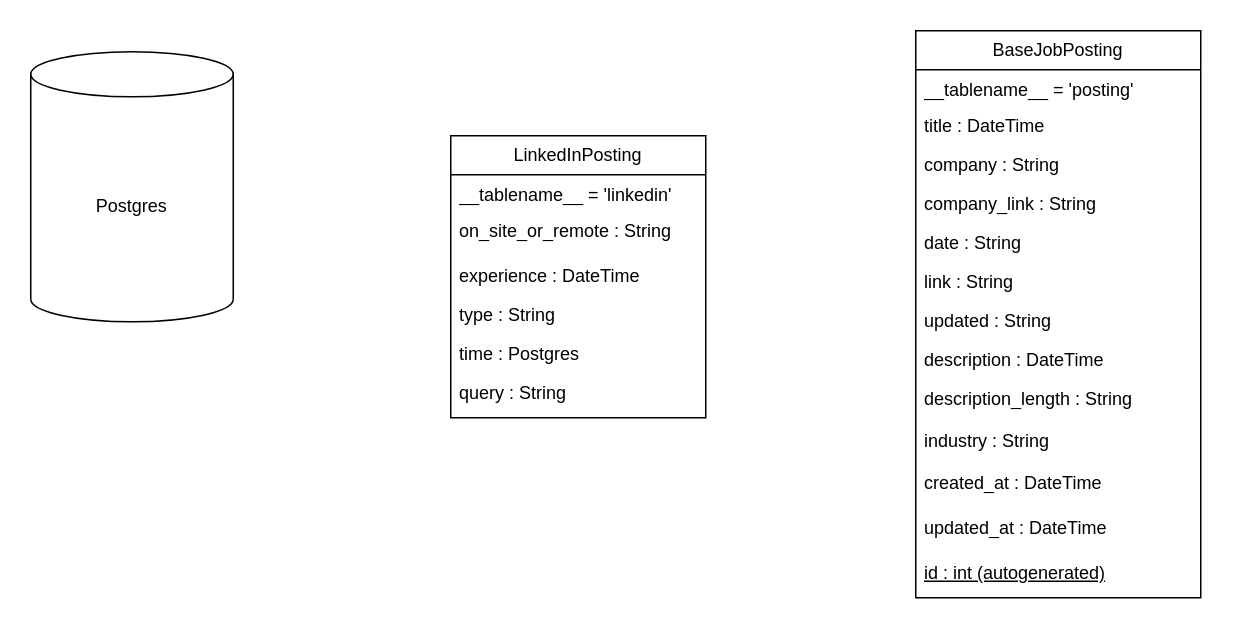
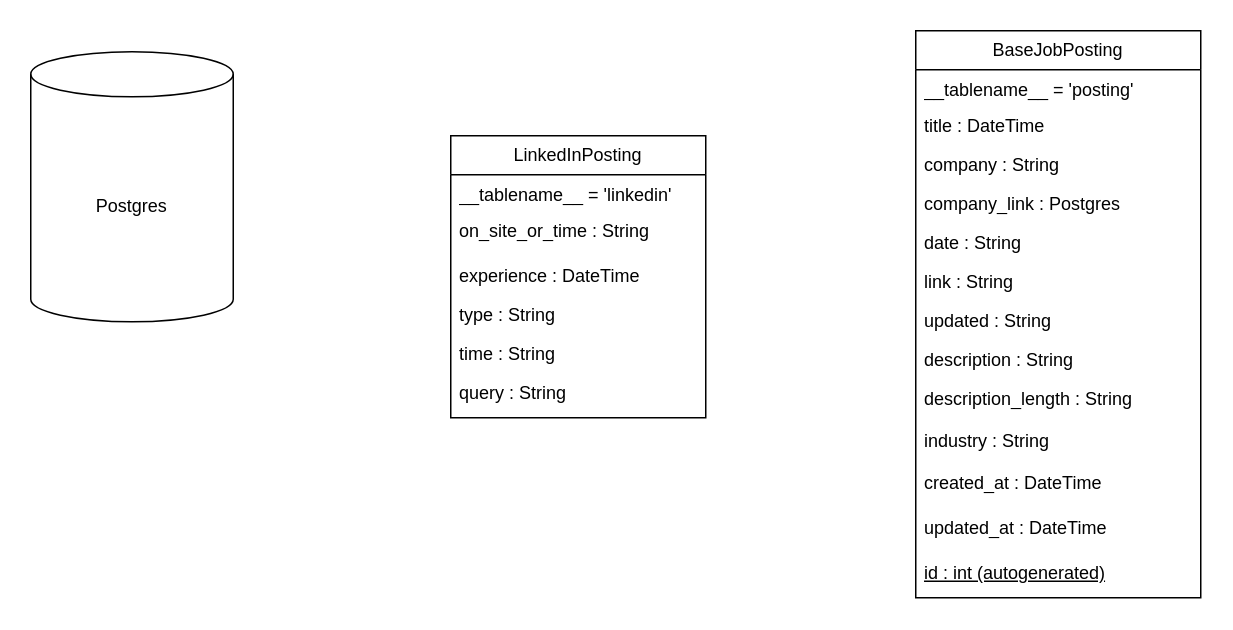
node "company_link : String": label "company_link : String" -> "company_link : Postgres"
node "on_site_or_remote : String": label "on_site_or_remote : String" -> "on_site_or_time : String"
node "time : Postgres": label "time : Postgres" -> "time : String"
node "description : DateTime": label "description : DateTime" -> "description : String"
